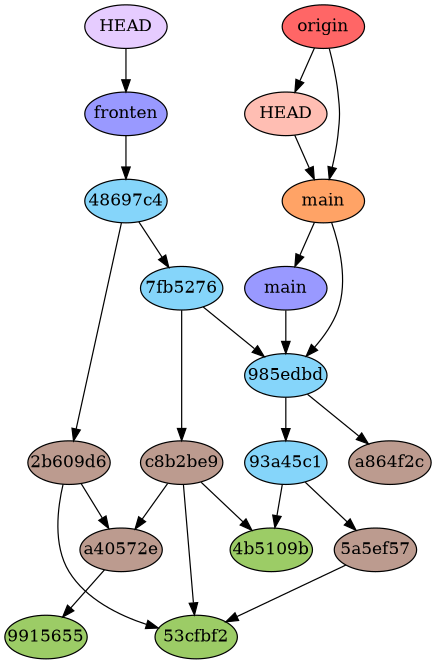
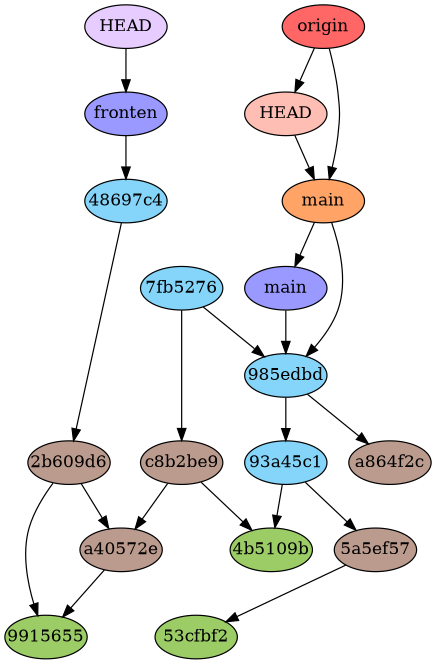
edge "48697c4" -> "7fb5276": removed
edge "c8b2be9" -> "53cfbf2": removed
edge "2b609d6" -> "53cfbf2": now "2b609d6" -> "9915655"
